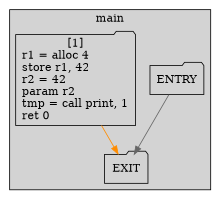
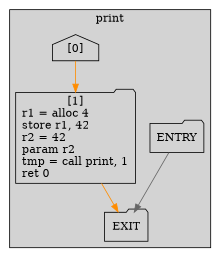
cluster "main": label "main" -> "print"
node "[0]": added
